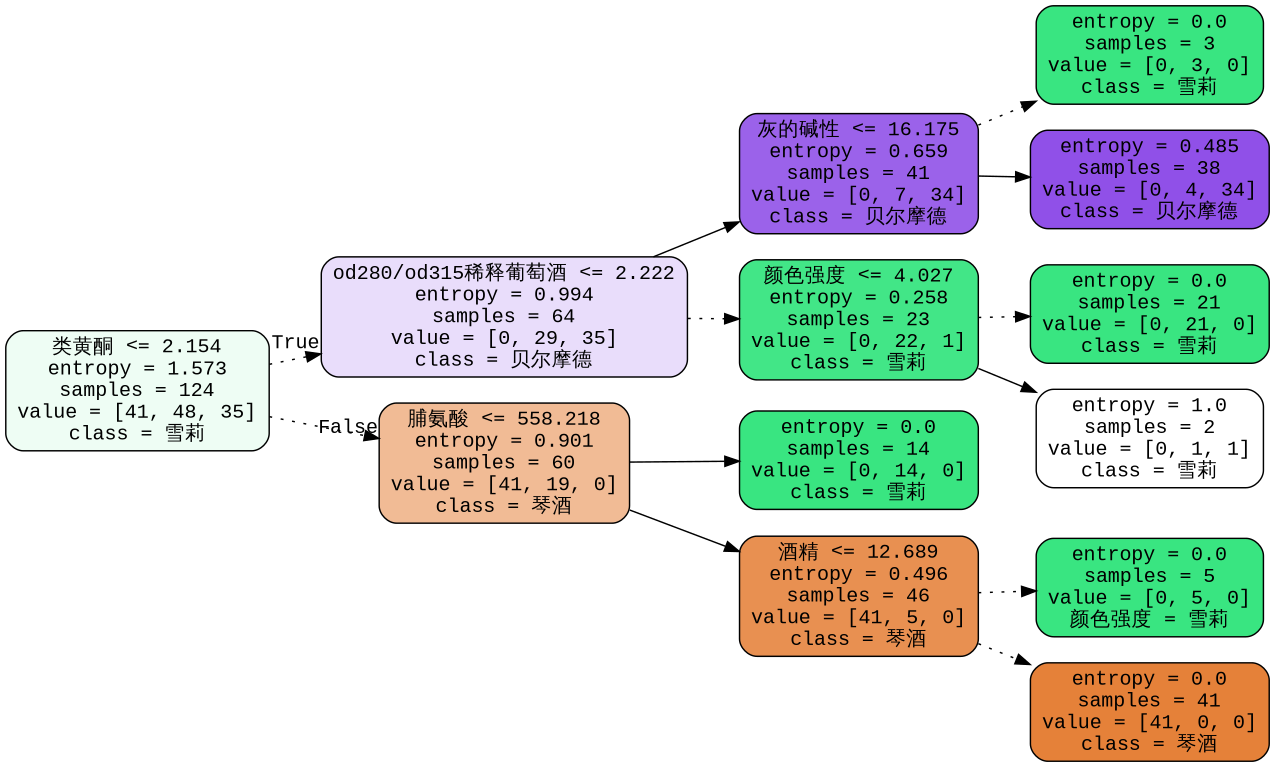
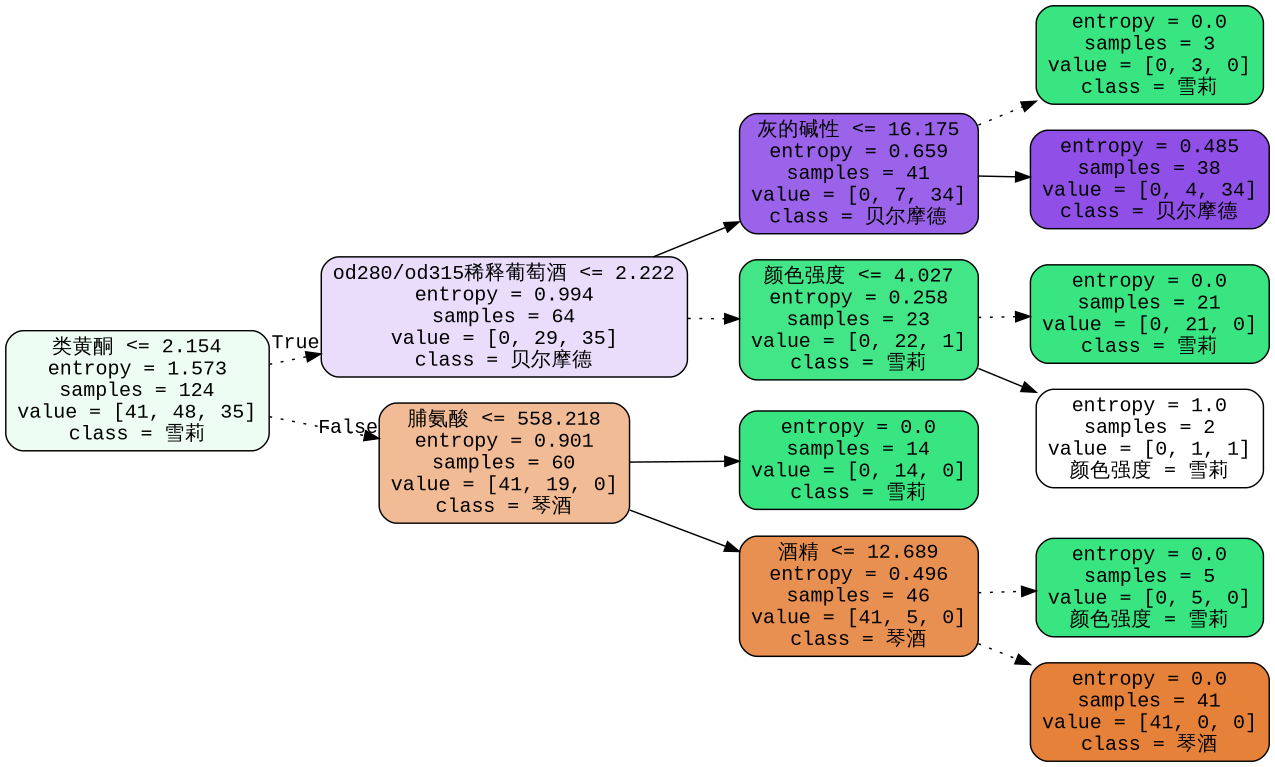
node "entropy = 1.0 samples = 2 value = [0, 1, 1] class = 雪莉": label "entropy = 1.0 samples = 2 value = [0, 1, 1] class = 雪莉" -> "entropy = 1.0 samples = 2 value = [0, 1, 1] 颜色强度 = 雪莉"
